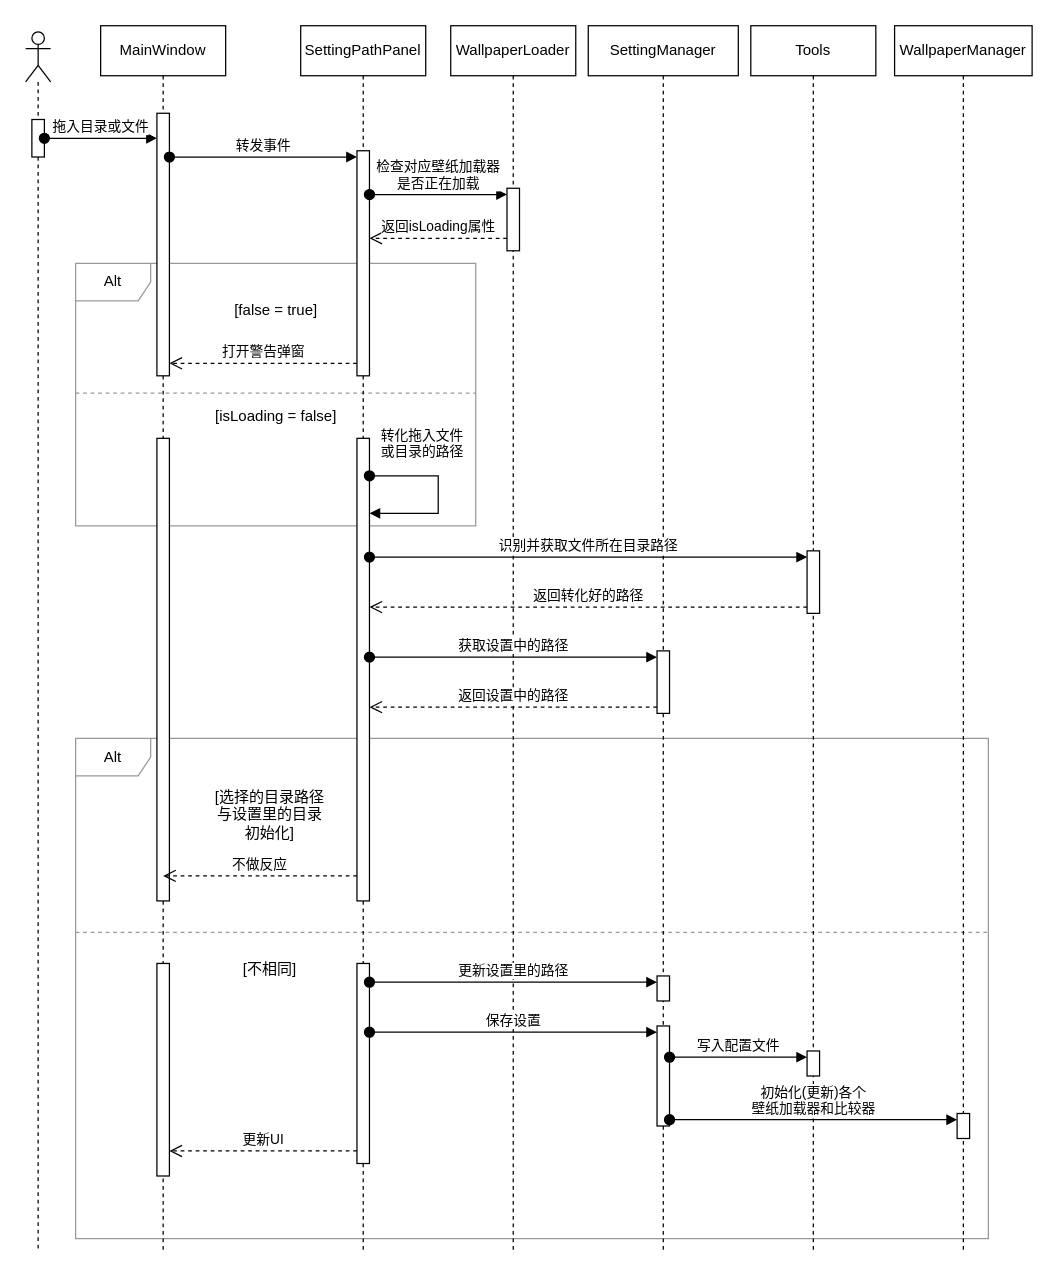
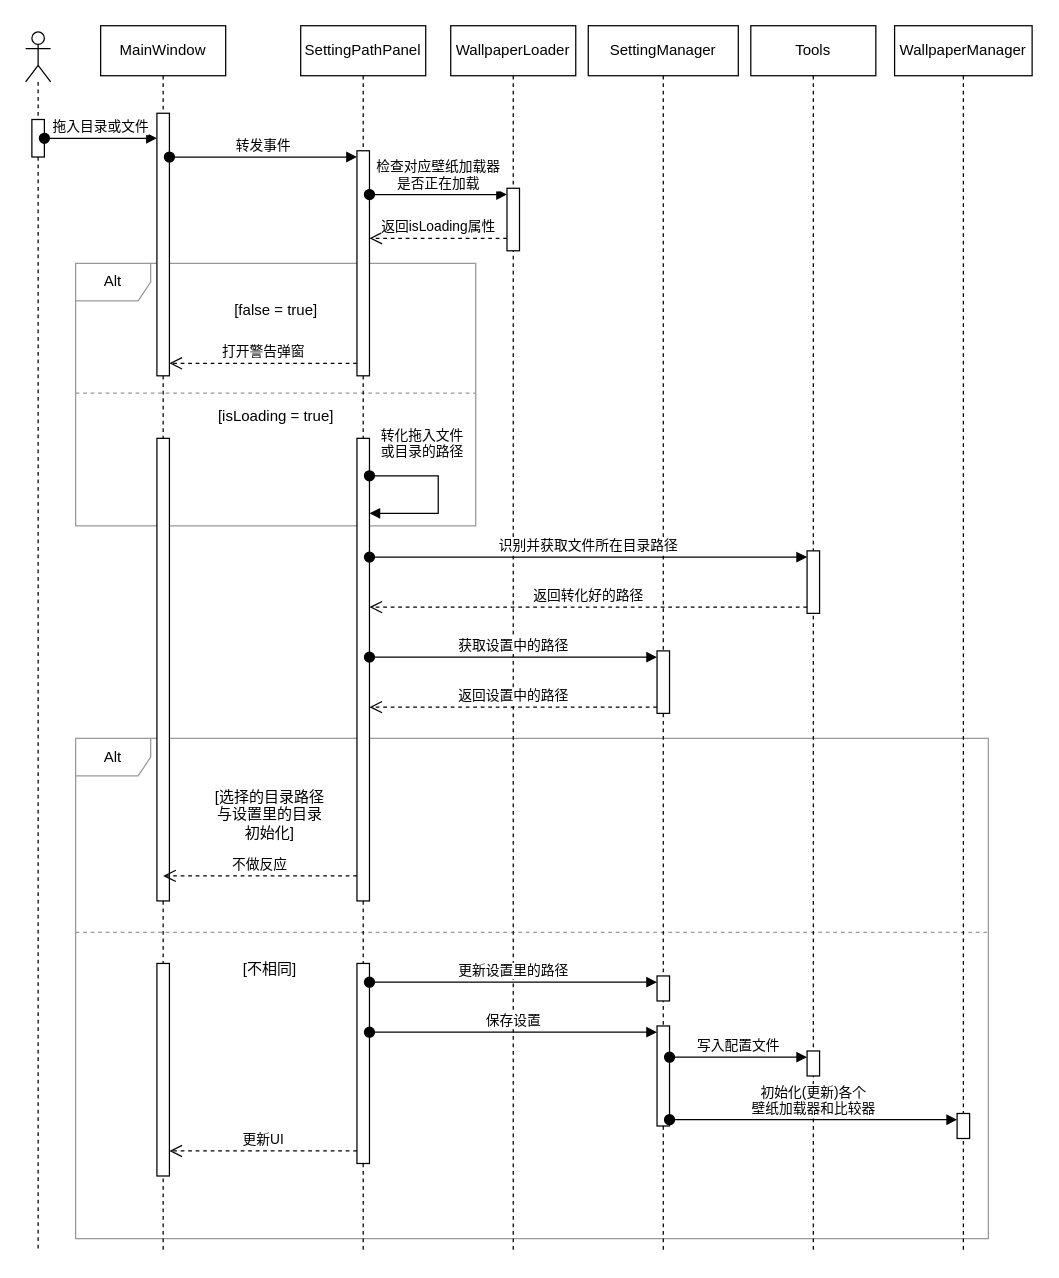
node "[isLoading = false]": label "[isLoading = false]" -> "[isLoading = true]"
